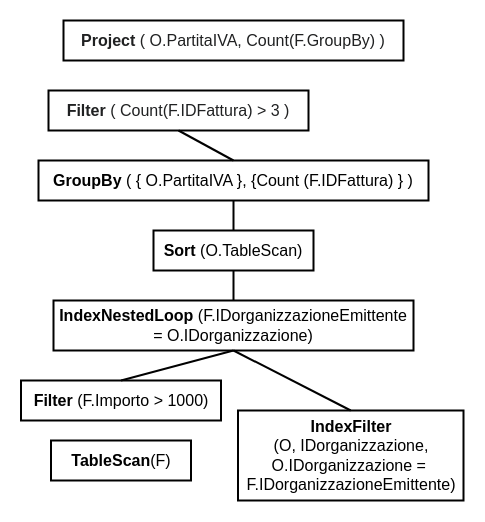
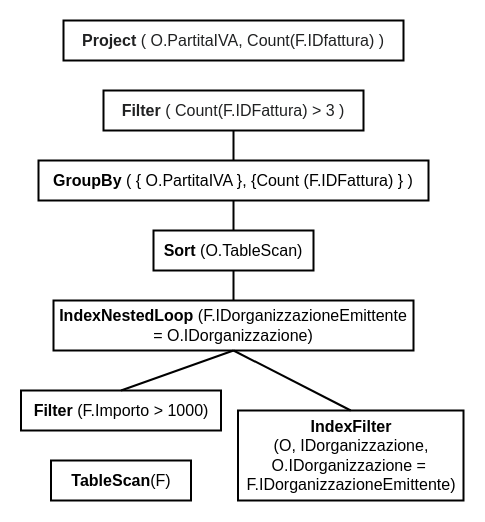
node "Project ( O.PartitaIVA, Count(F.GroupBy) )": label "Project ( O.PartitaIVA, Count(F.GroupBy) )" -> "Project ( O.PartitaIVA, Count(F.IDfattura) )"
node "Filter ( Count(F.IDFattura) > 3 )": moved (179, 111) -> (234, 111)
node "Filter (F.Importo > 1000)": moved (121, 401) -> (121, 411)
node "TableScan(F)": moved (121, 461) -> (121, 481)
